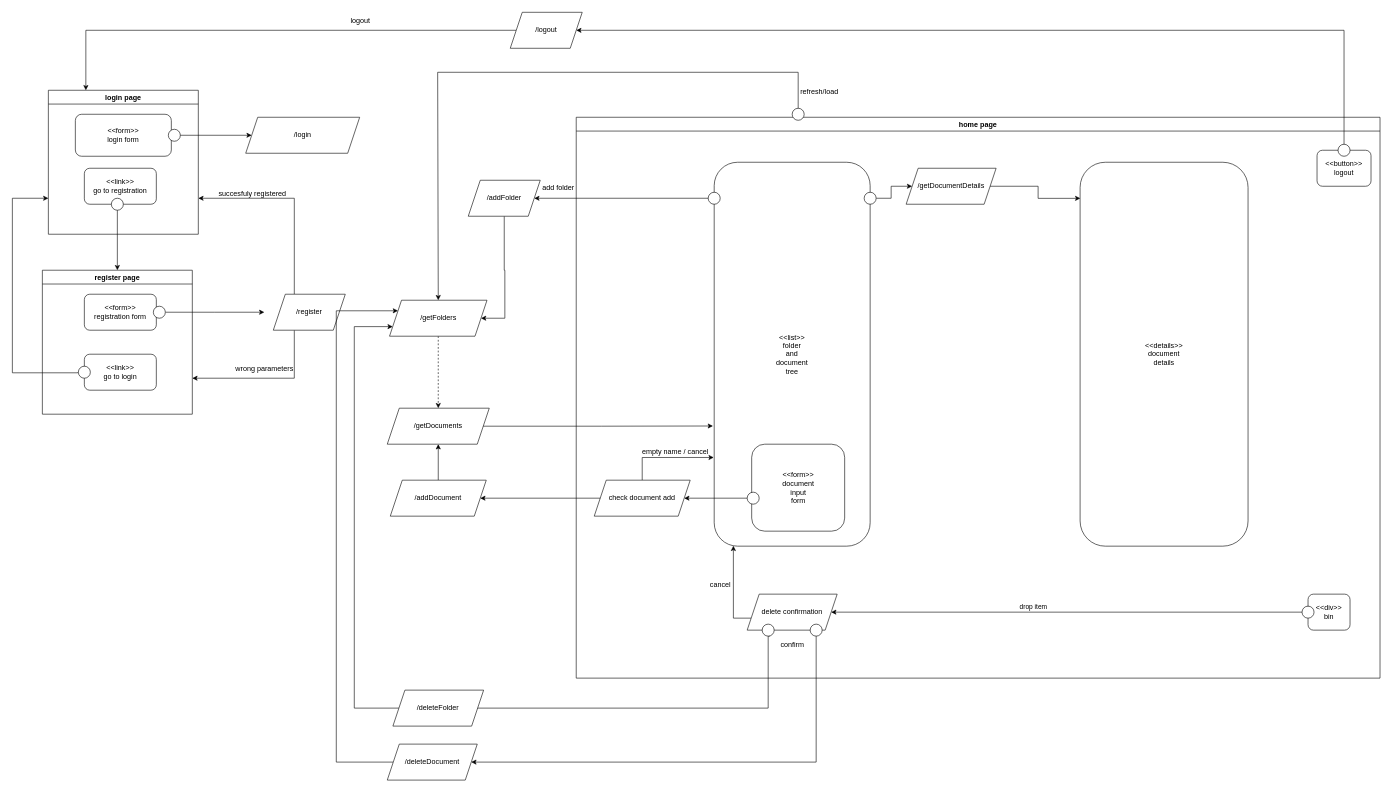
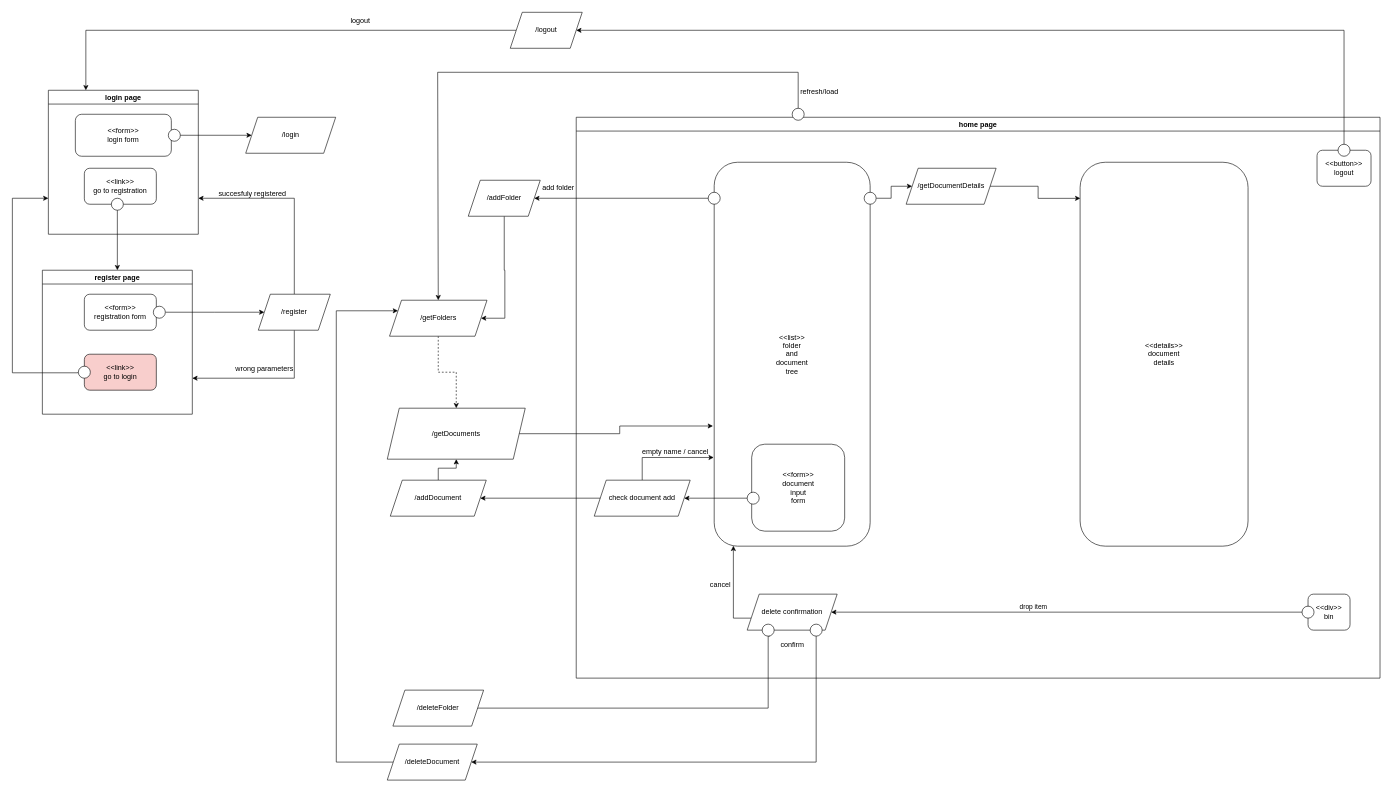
node "/login": size 114x36 -> 90x36
node "/register": moved (309, 312) -> (294, 312)
edge "/deleteFolder" -> "/getFolders": removed
node "<<link>> go to login": fillcolor #ffffff -> #f8cecc
node "/getDocuments": size 102x36 -> 138x51
